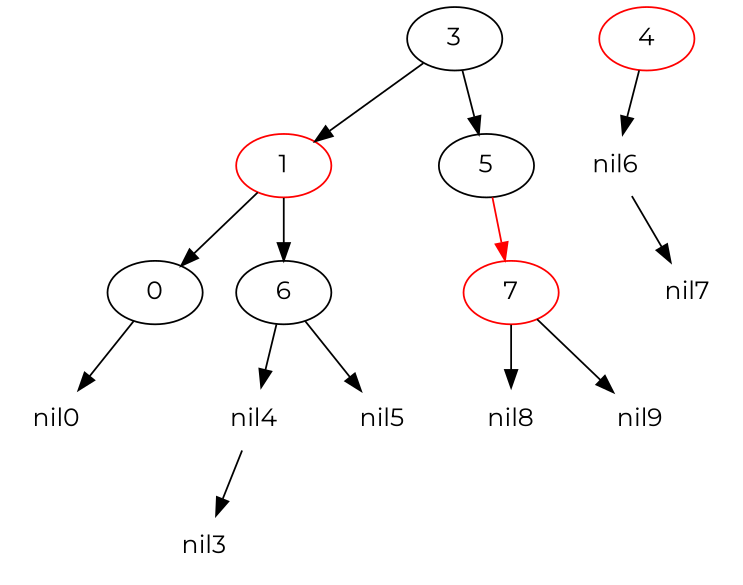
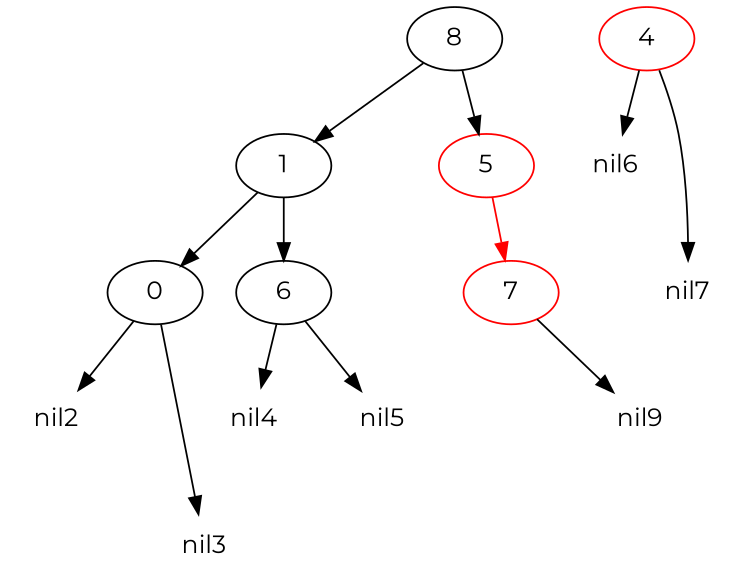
node "3": label "3" -> "8"
node "1": color red -> black
node "5": color black -> red
edge "nil6" -> "nil7": now "4" -> "nil7"
node "nil0": label "nil0" -> "nil2"
node "nil8": removed
edge "nil4" -> "nil3": now "0" -> "nil3"
